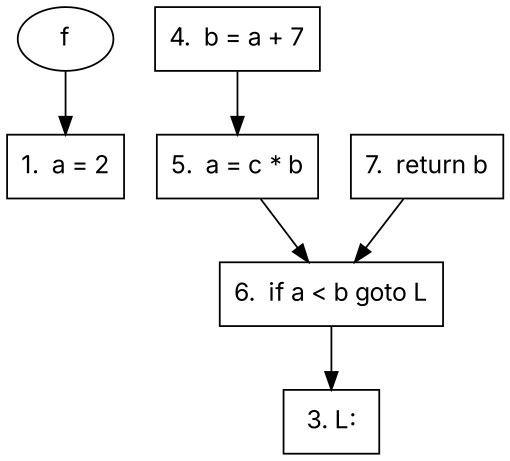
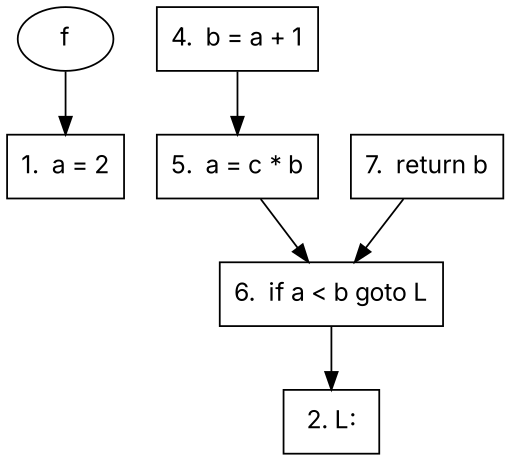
node "4.  b = a + 7": label "4.  b = a + 7" -> "4.  b = a + 1"
node "3. L:": label "3. L:" -> "2. L:"
